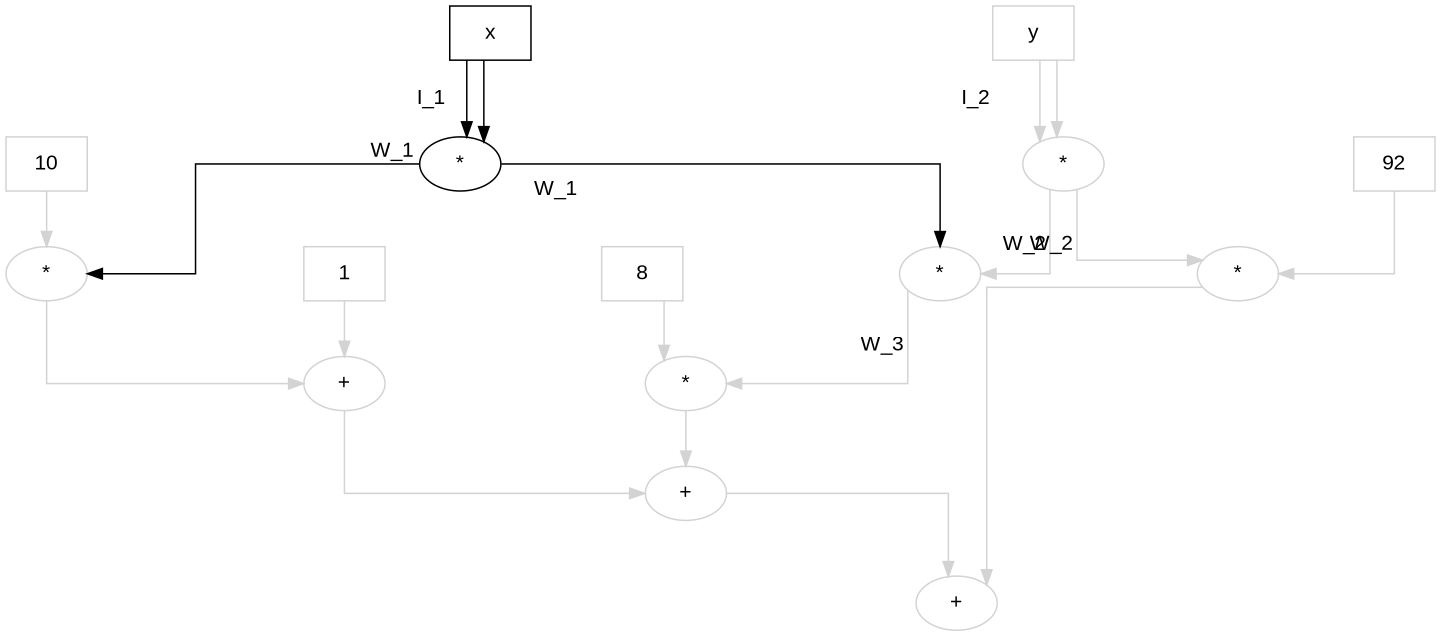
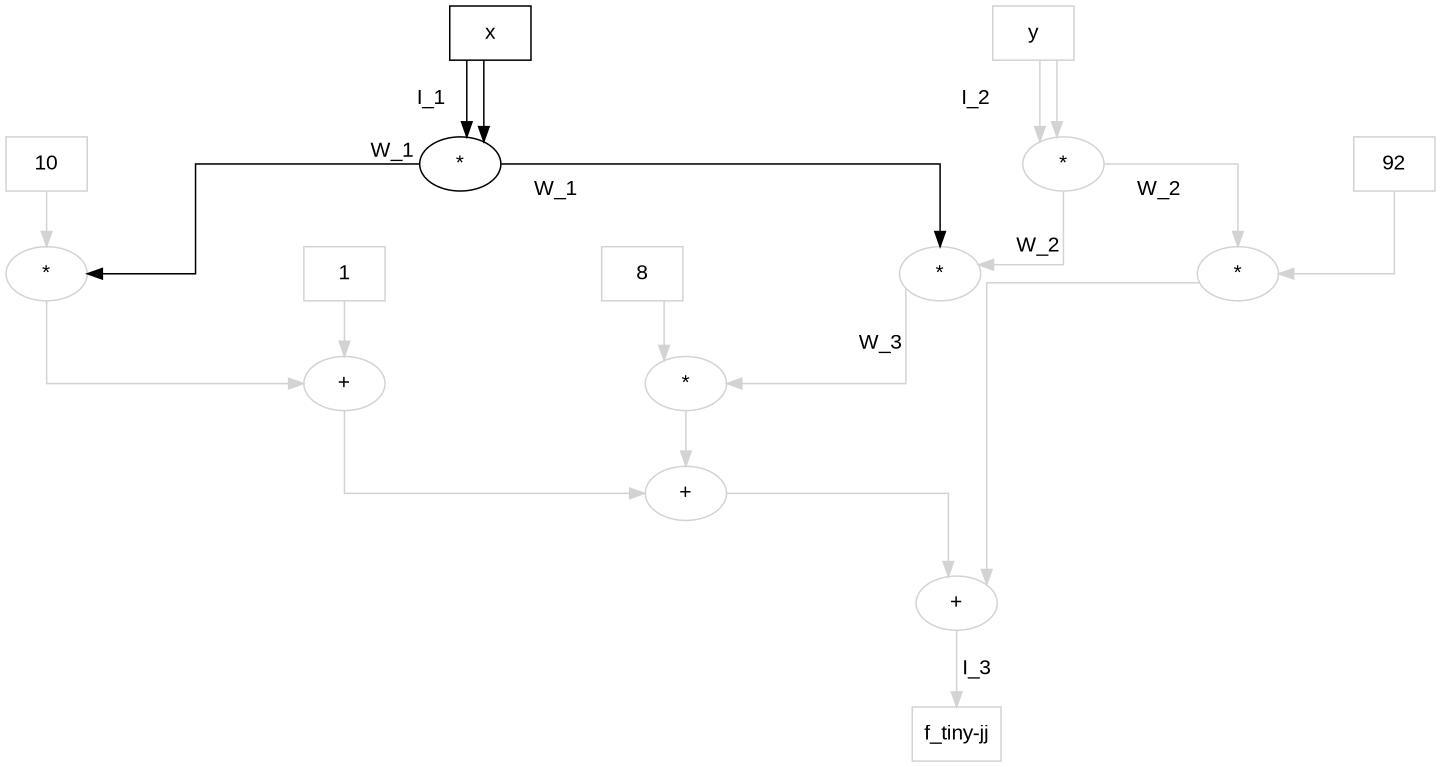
node "f_tiny-jj": added
